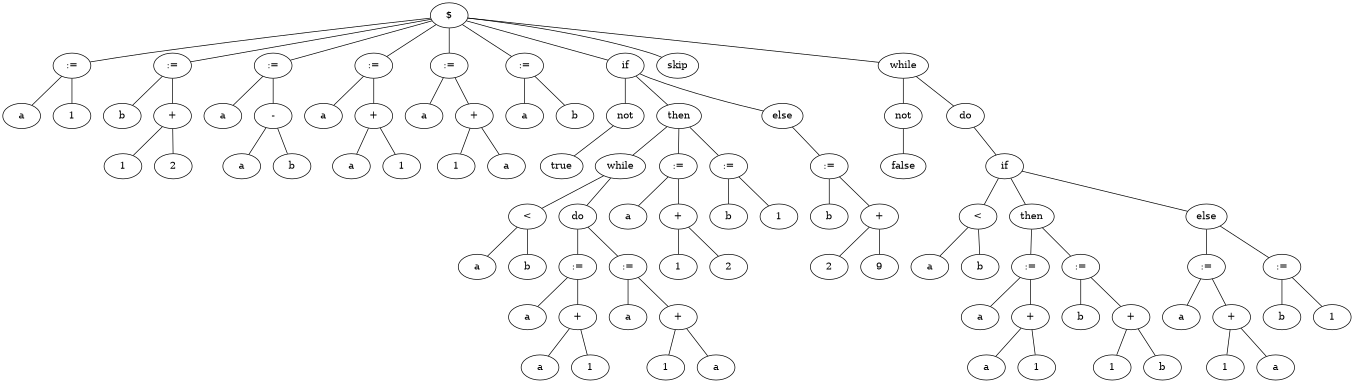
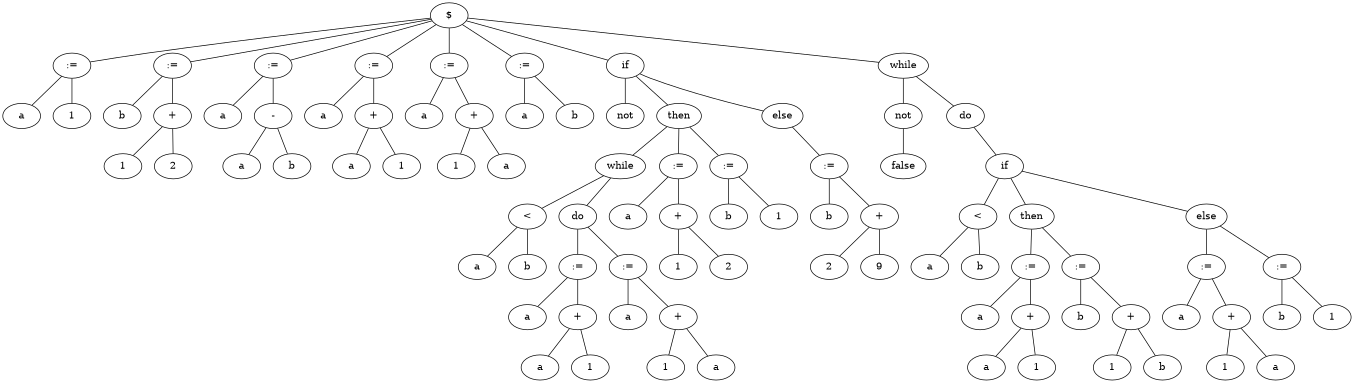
node "skip": removed
node "true": removed
